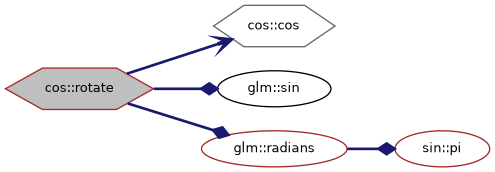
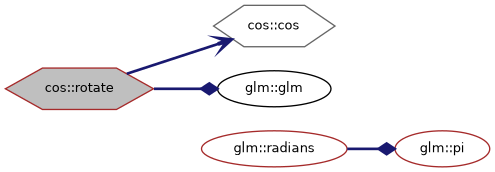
node "glm::sin": label "glm::sin" -> "glm::glm"
edge "cos::rotate" -> "glm::radians": removed
node "sin::pi": label "sin::pi" -> "glm::pi"
